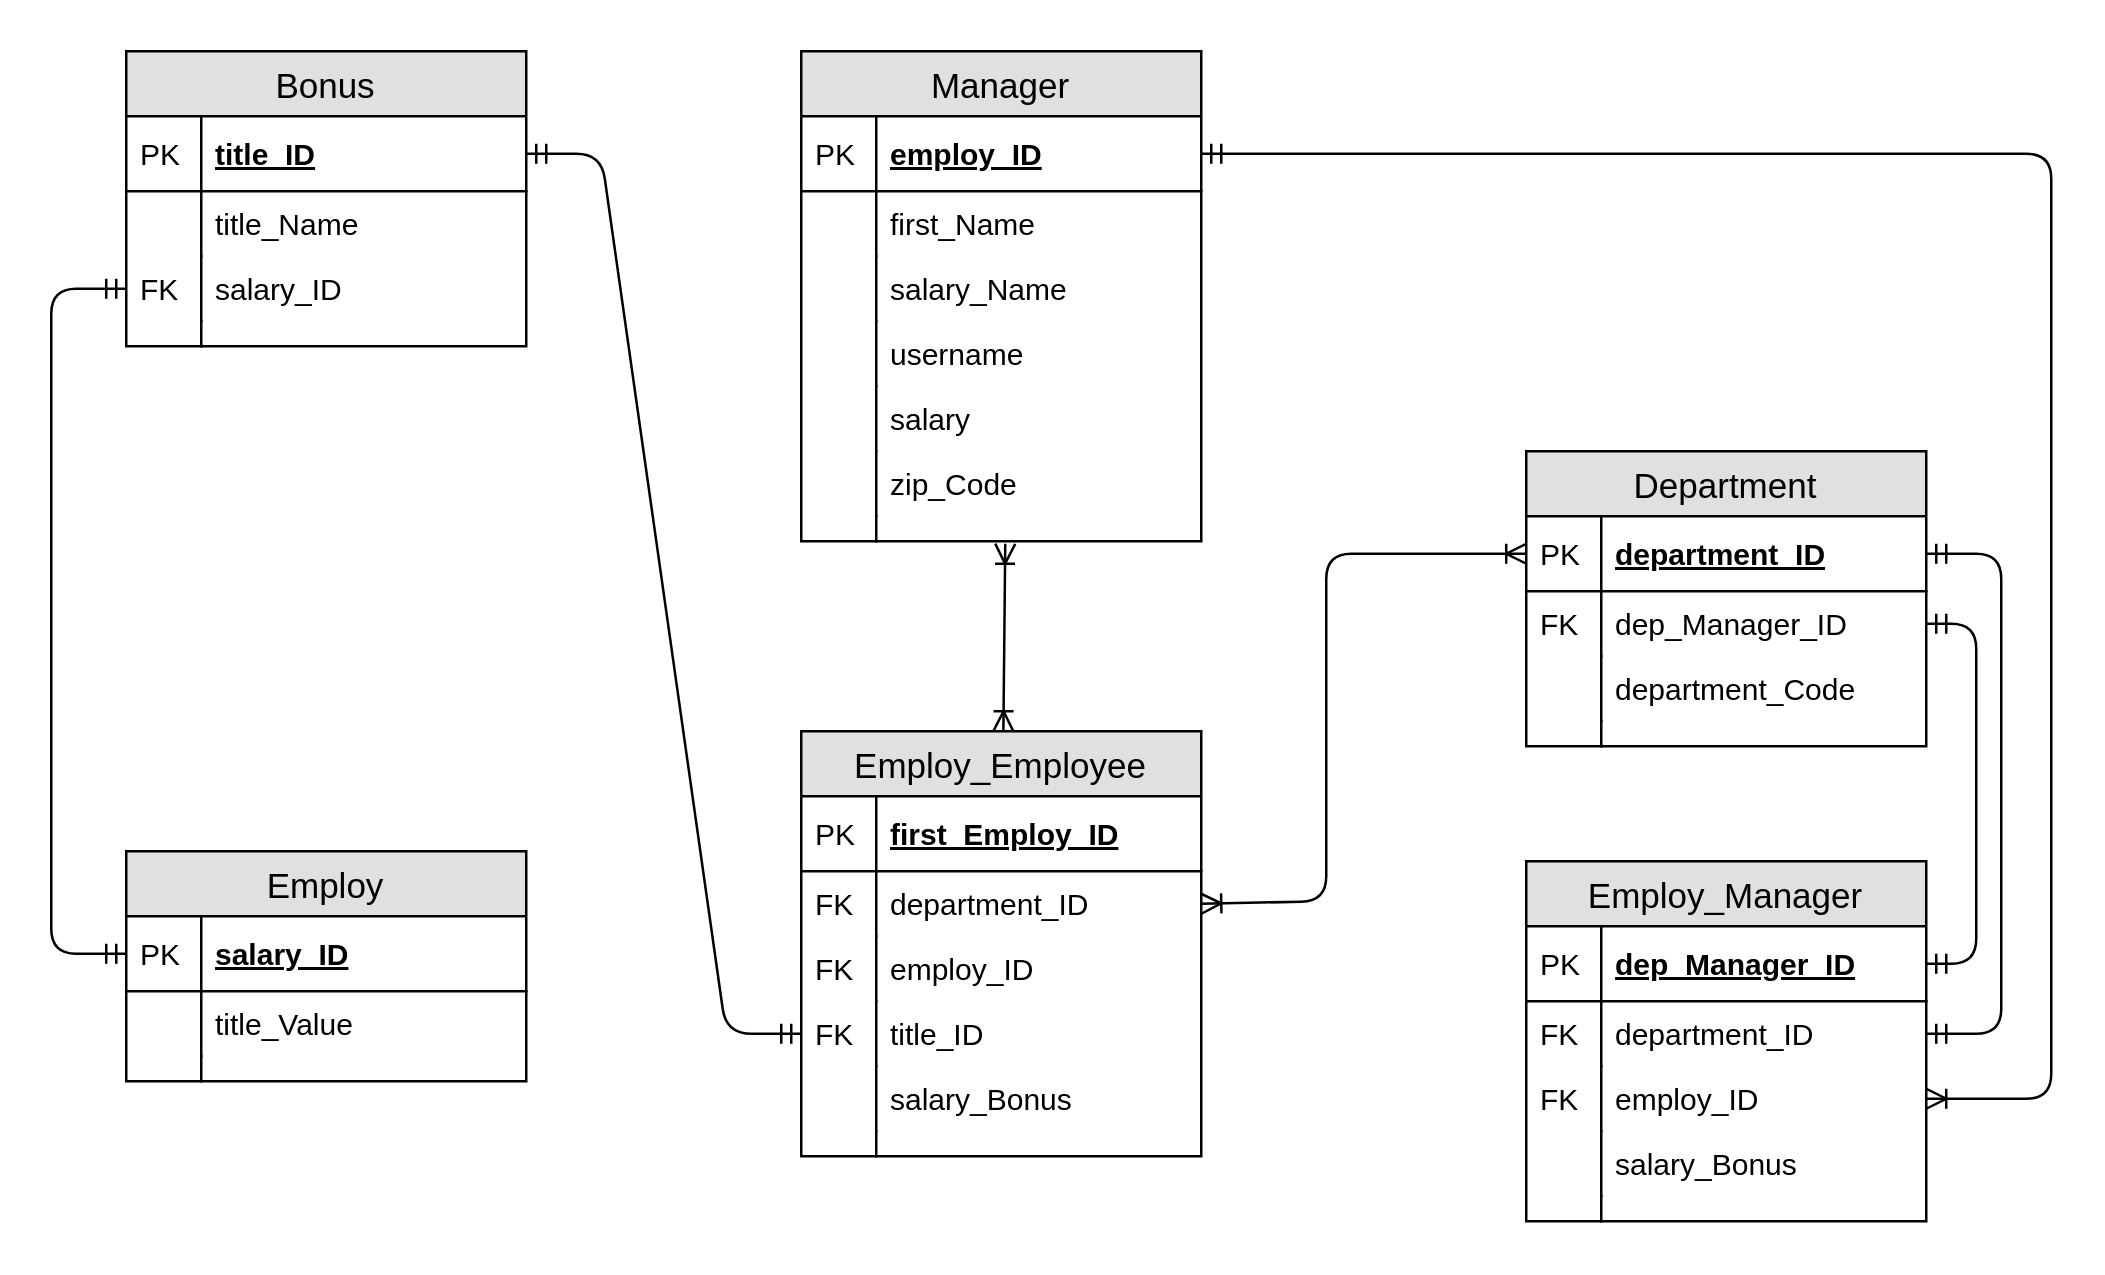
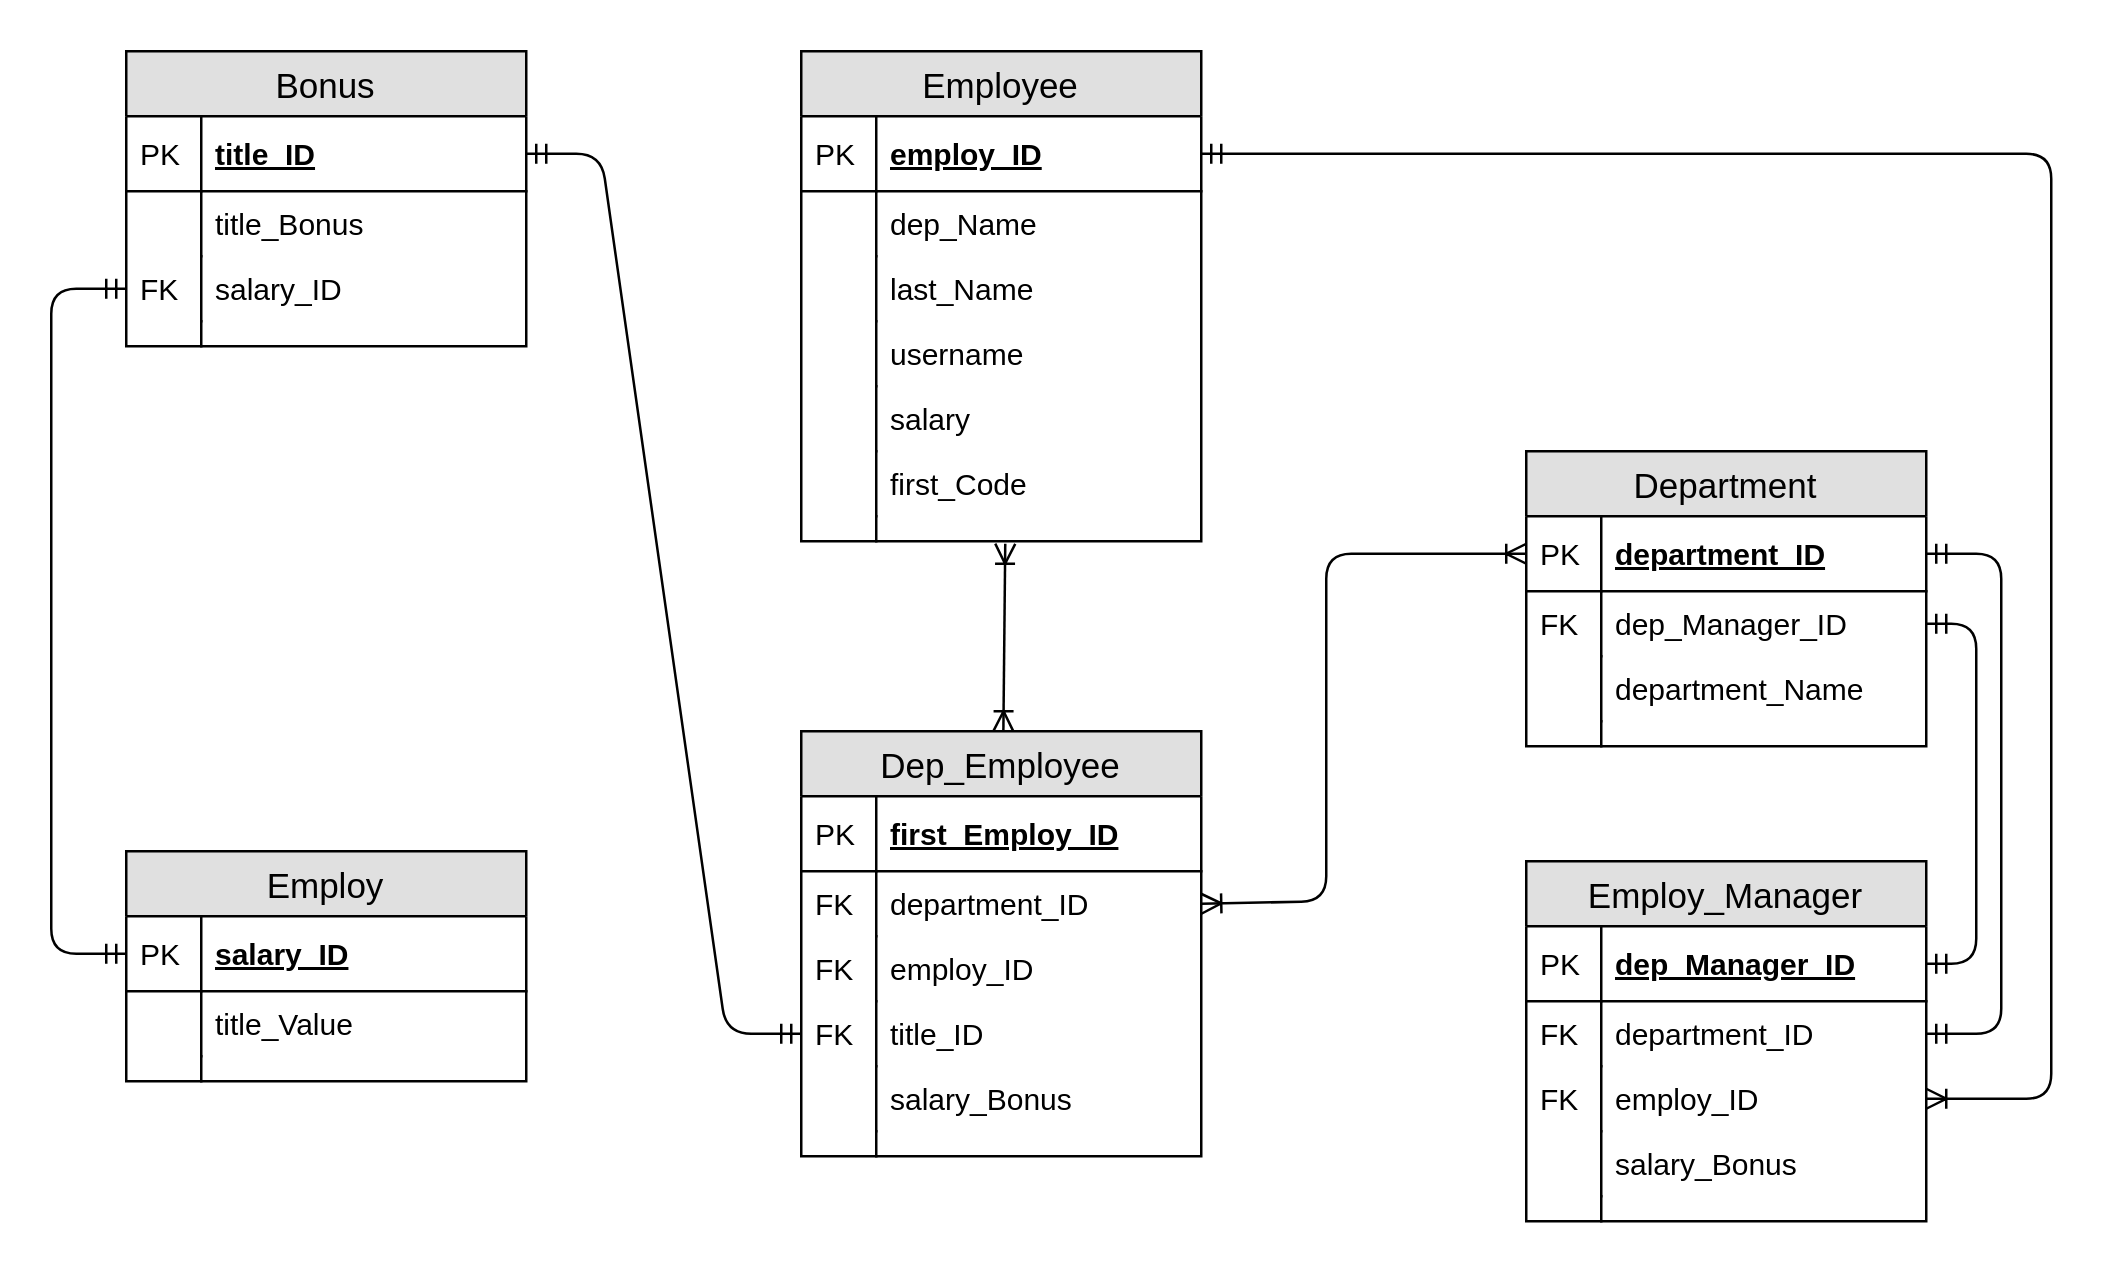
node "Manager": label "Manager" -> "Employee"
node "title_Name": label "title_Name" -> "title_Bonus"
node "first_Name": label "first_Name" -> "dep_Name"
node "salary_Name": label "salary_Name" -> "last_Name"
node "zip_Code": label "zip_Code" -> "first_Code"
node "department_Code": label "department_Code" -> "department_Name"
node "Employ_Employee": label "Employ_Employee" -> "Dep_Employee"
